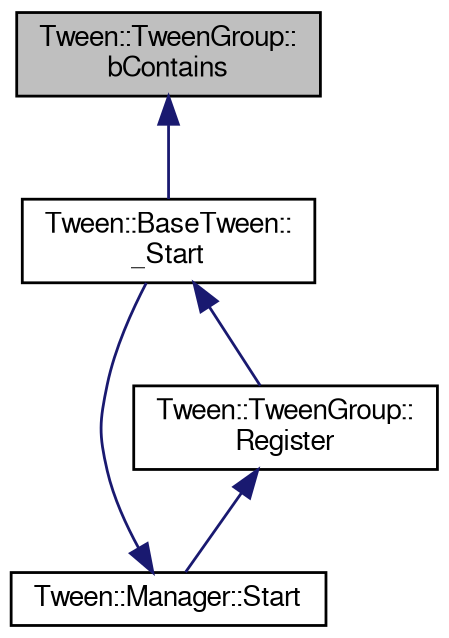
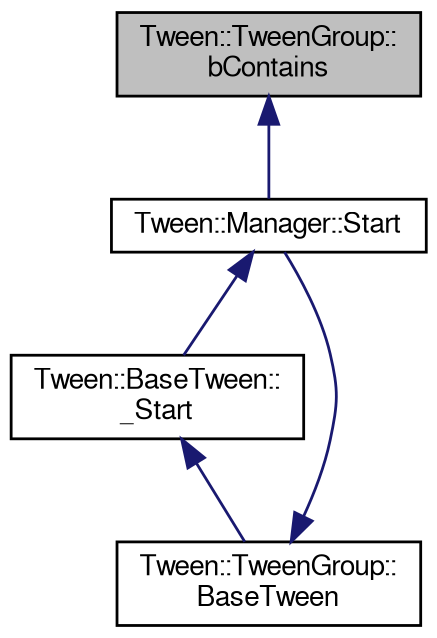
edge "Tween::BaseTween:: _Start" -> "Tween::TweenGroup:: bContains": now "Tween::Manager::Start" -> "Tween::TweenGroup:: bContains"
node "Tween::TweenGroup:: Register": label "Tween::TweenGroup:: Register" -> "Tween::TweenGroup:: BaseTween"
